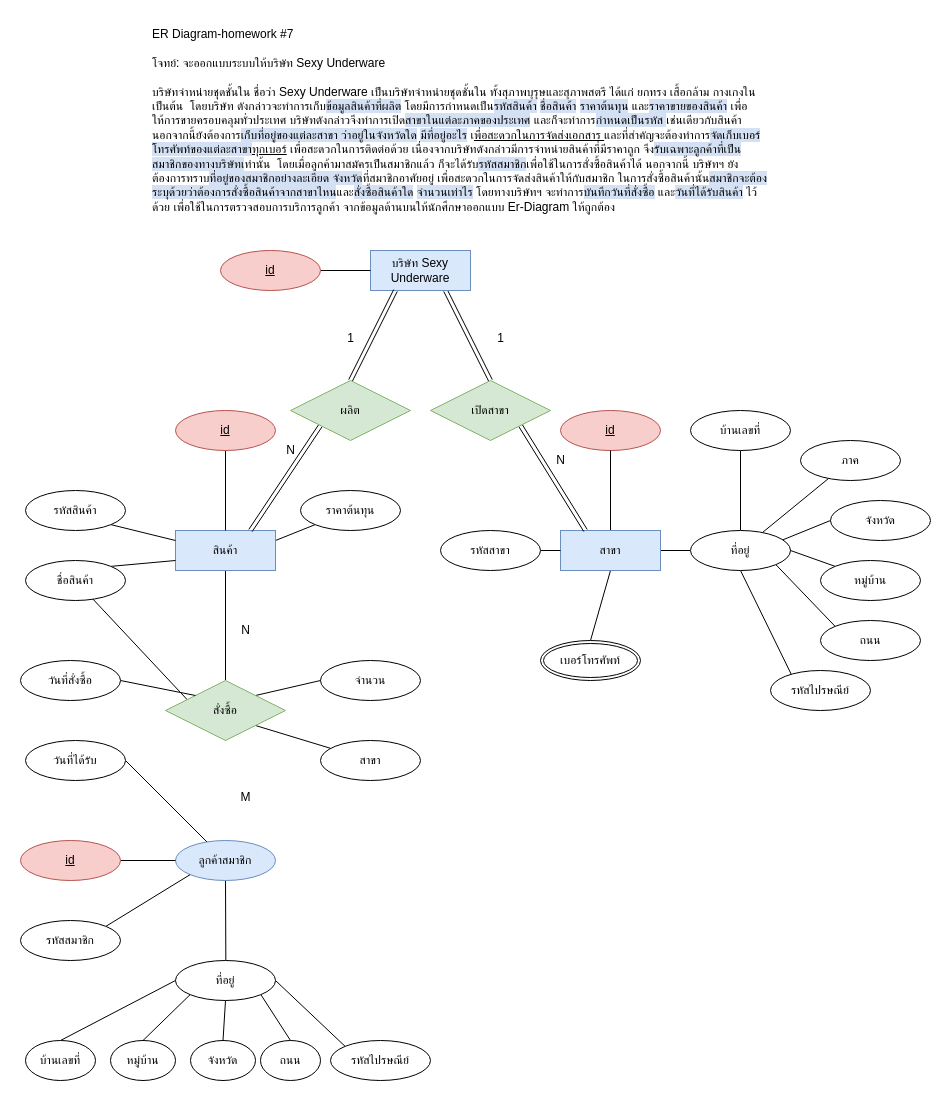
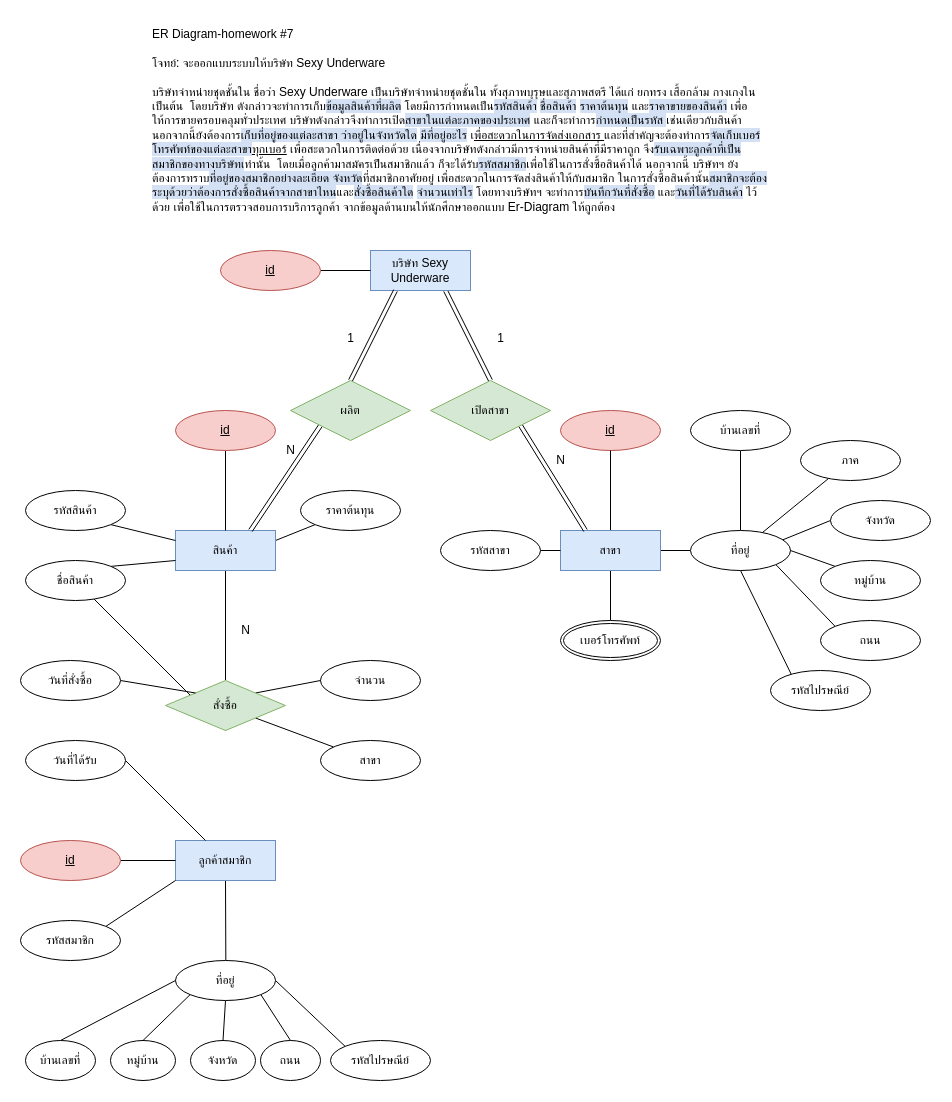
node "เบอร์โทรศัพท์": moved (591, 661) -> (611, 641)
node "สั่งซื้อ": size 120x60 -> 120x50
node "M": removed
node "ลูกค้าสมาชิก": shape ellipse -> rectangle
